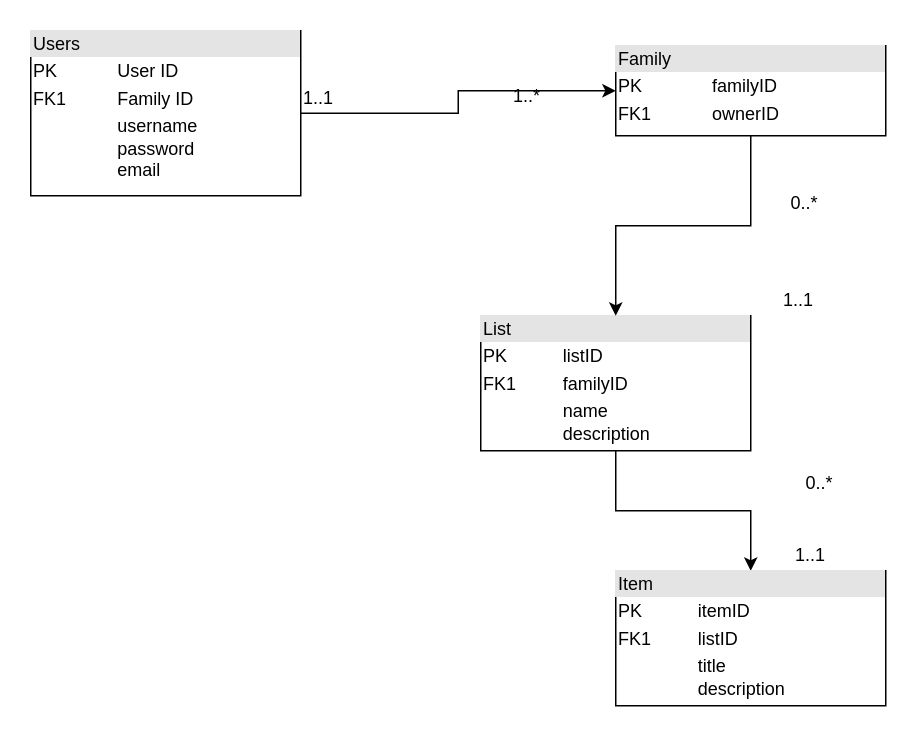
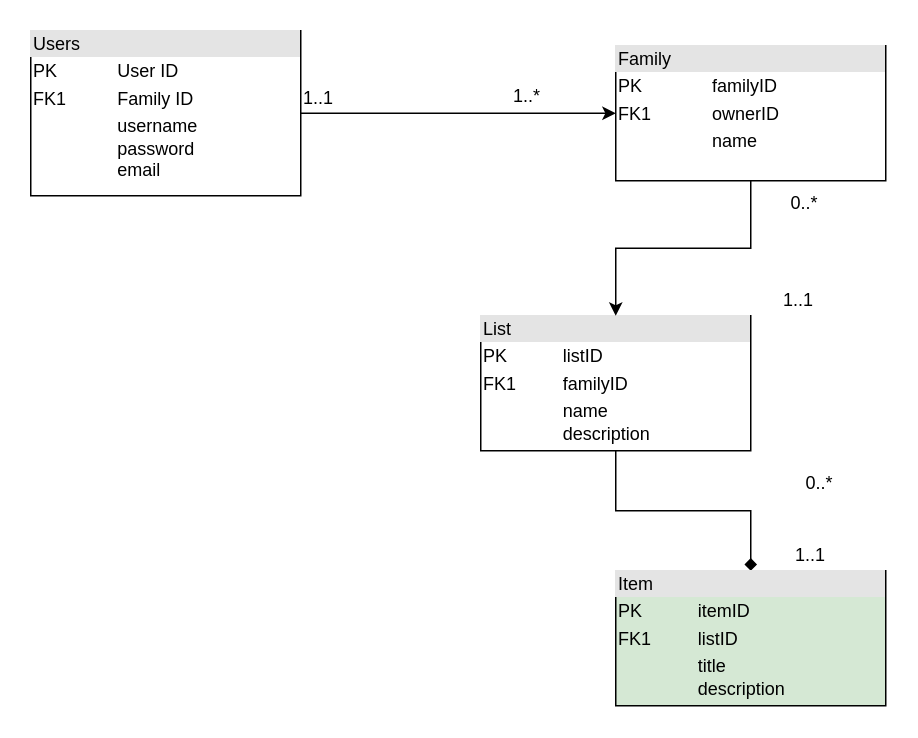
node "Family PK familyID FK1 ownerID name": size 270x90 -> 270x135
edge "List PK listID FK1 familyID name description" -> "Item PK itemID FK1 listID title description": arrowhead classic -> diamond
node "Item PK itemID FK1 listID title description": fillcolor #ffffff -> #d5e8d4
